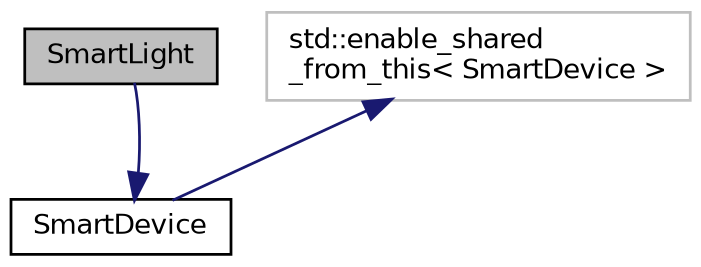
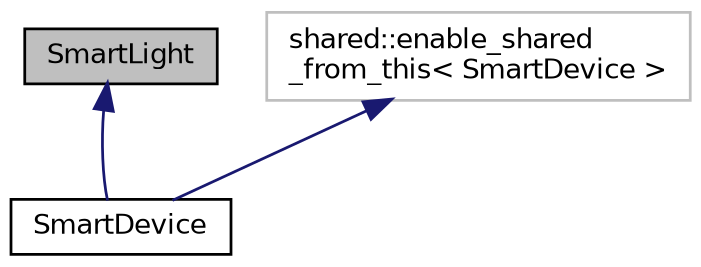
node "std::enable_shared _from_this< SmartDevice >": label "std::enable_shared _from_this< SmartDevice >" -> "shared::enable_shared _from_this< SmartDevice >"
edge "SmartLight" -> "SmartDevice": reversed
